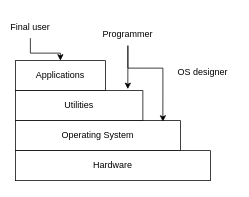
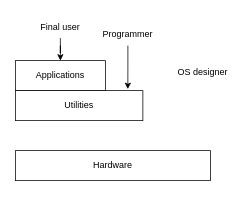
node "Final user": moved (30, 27) -> (60, 27)
edge "Programmer" -> "Operating System": removed
node "Operating System": removed
